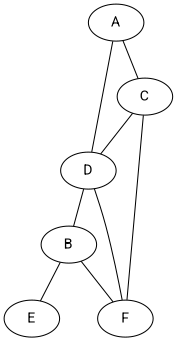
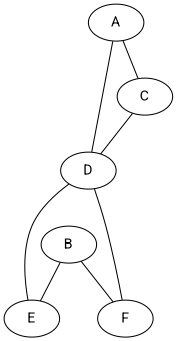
edge "D" -- "B": now "D" -- "E"
edge "C" -- "F": removed
